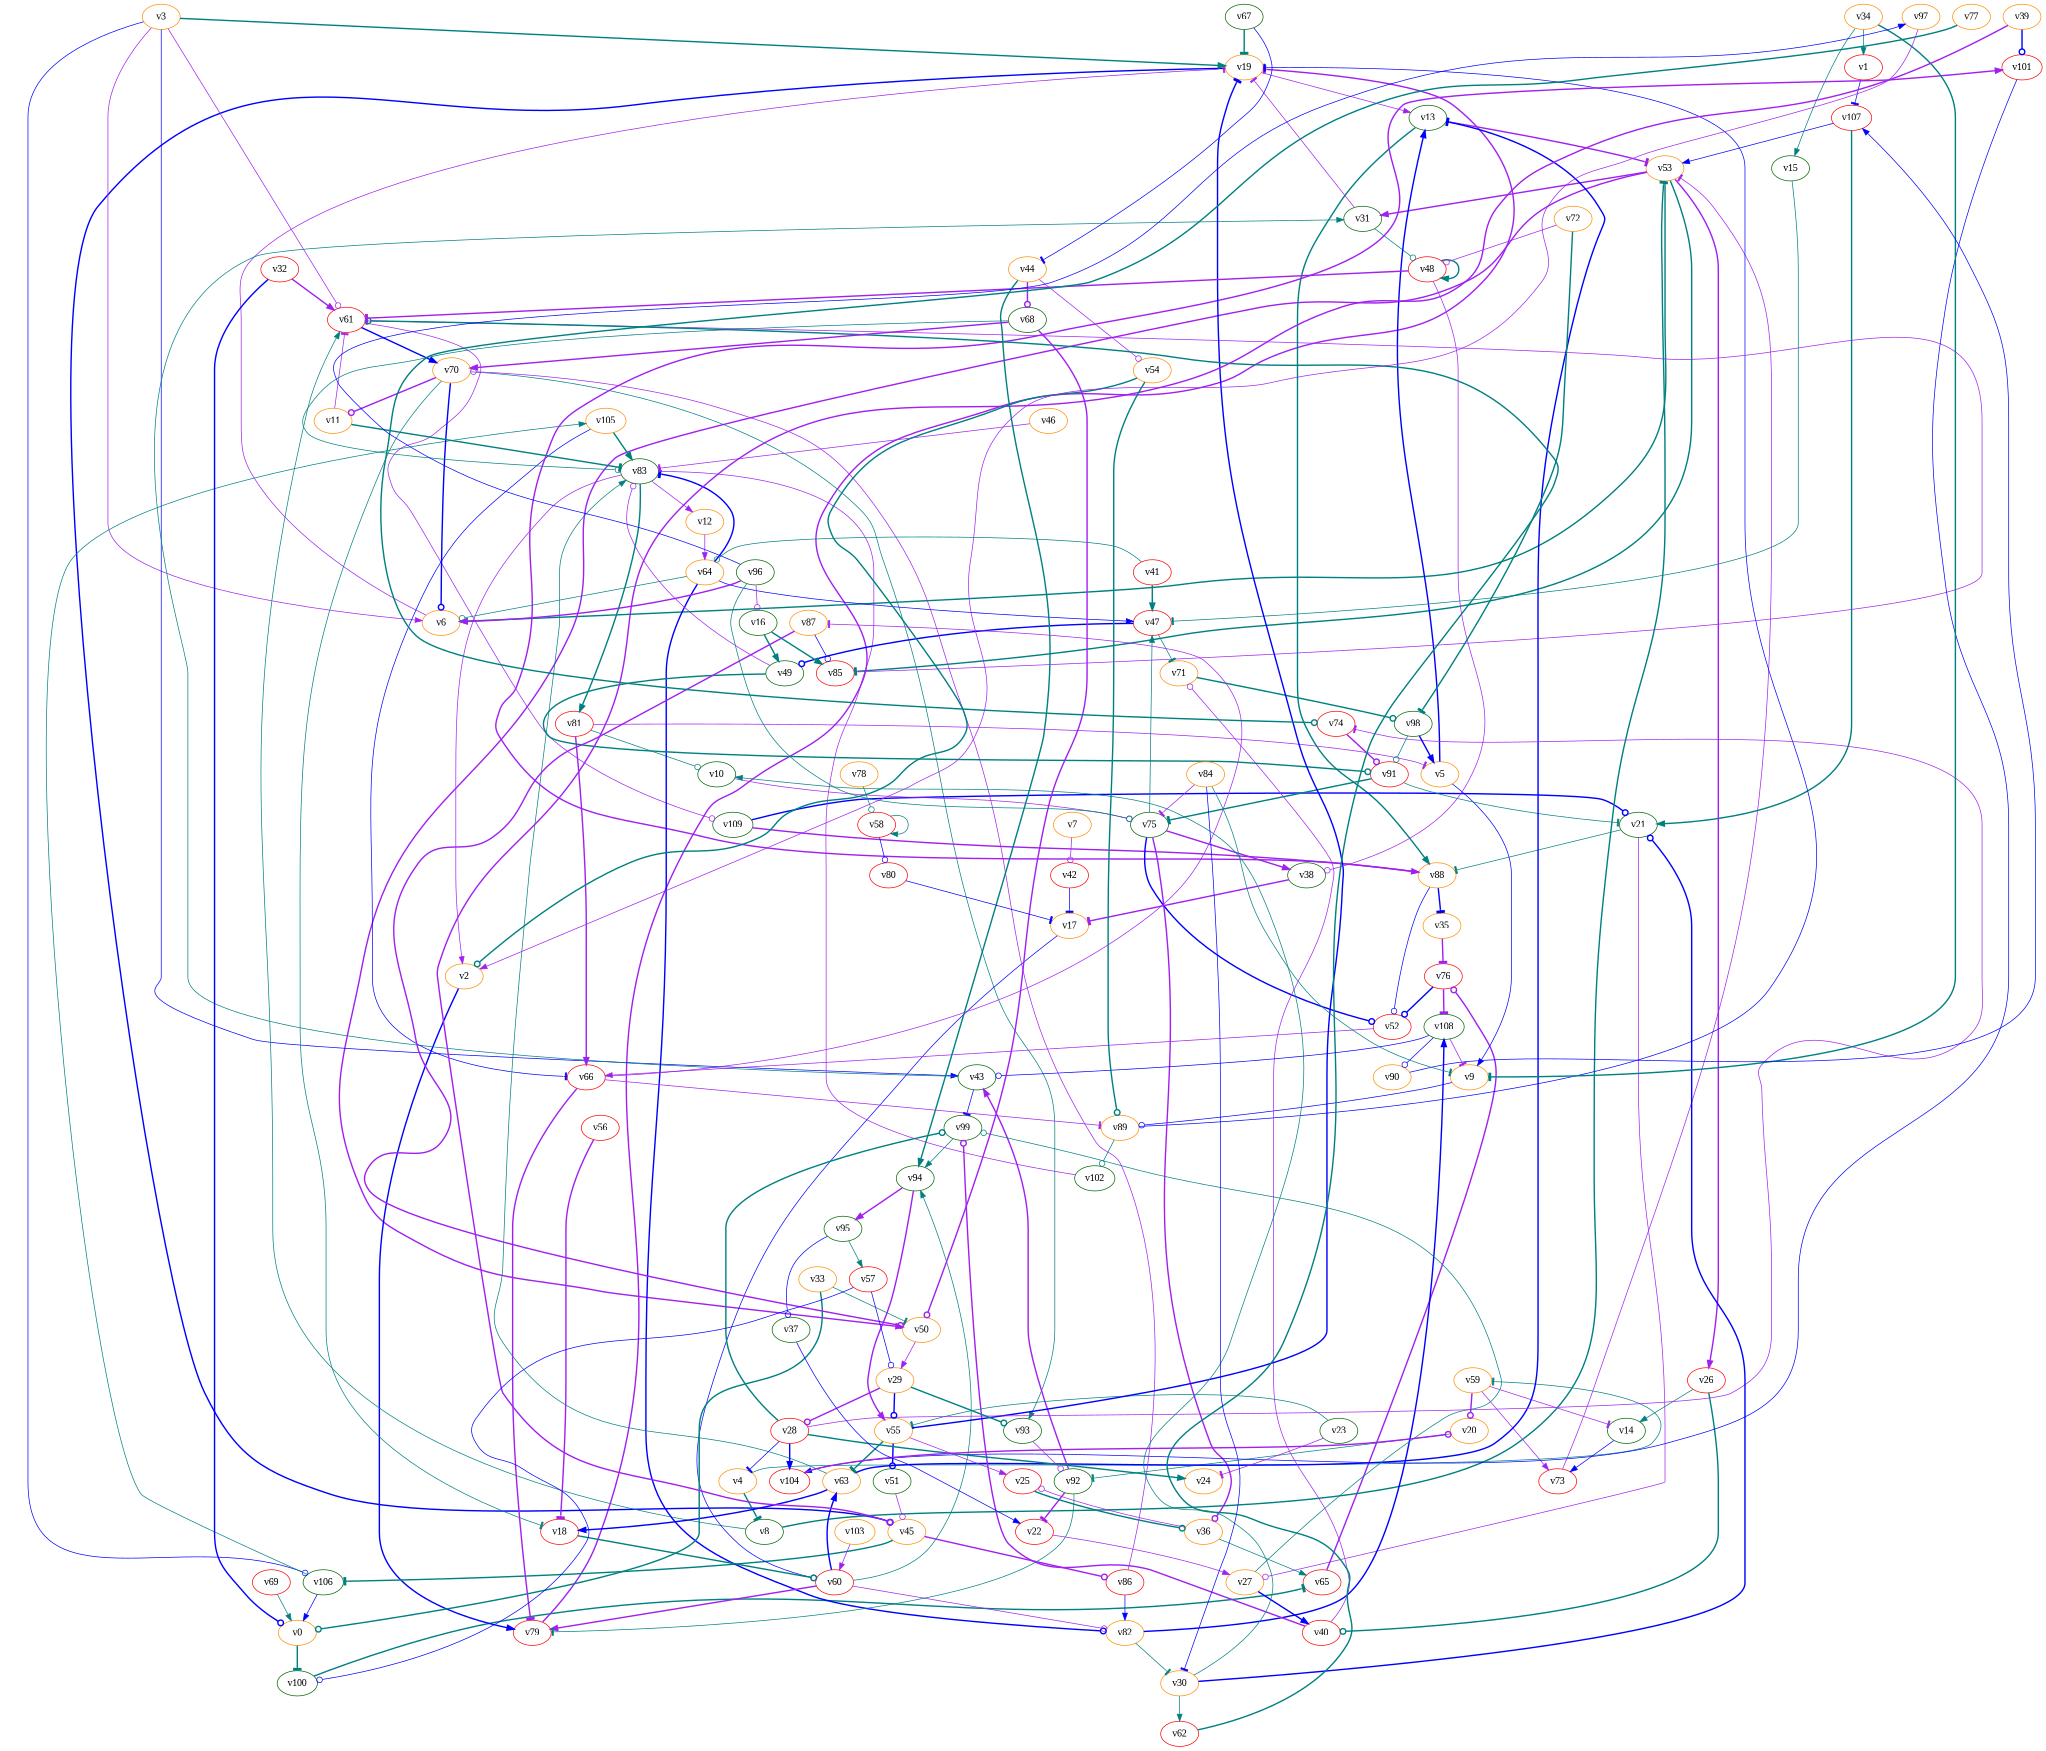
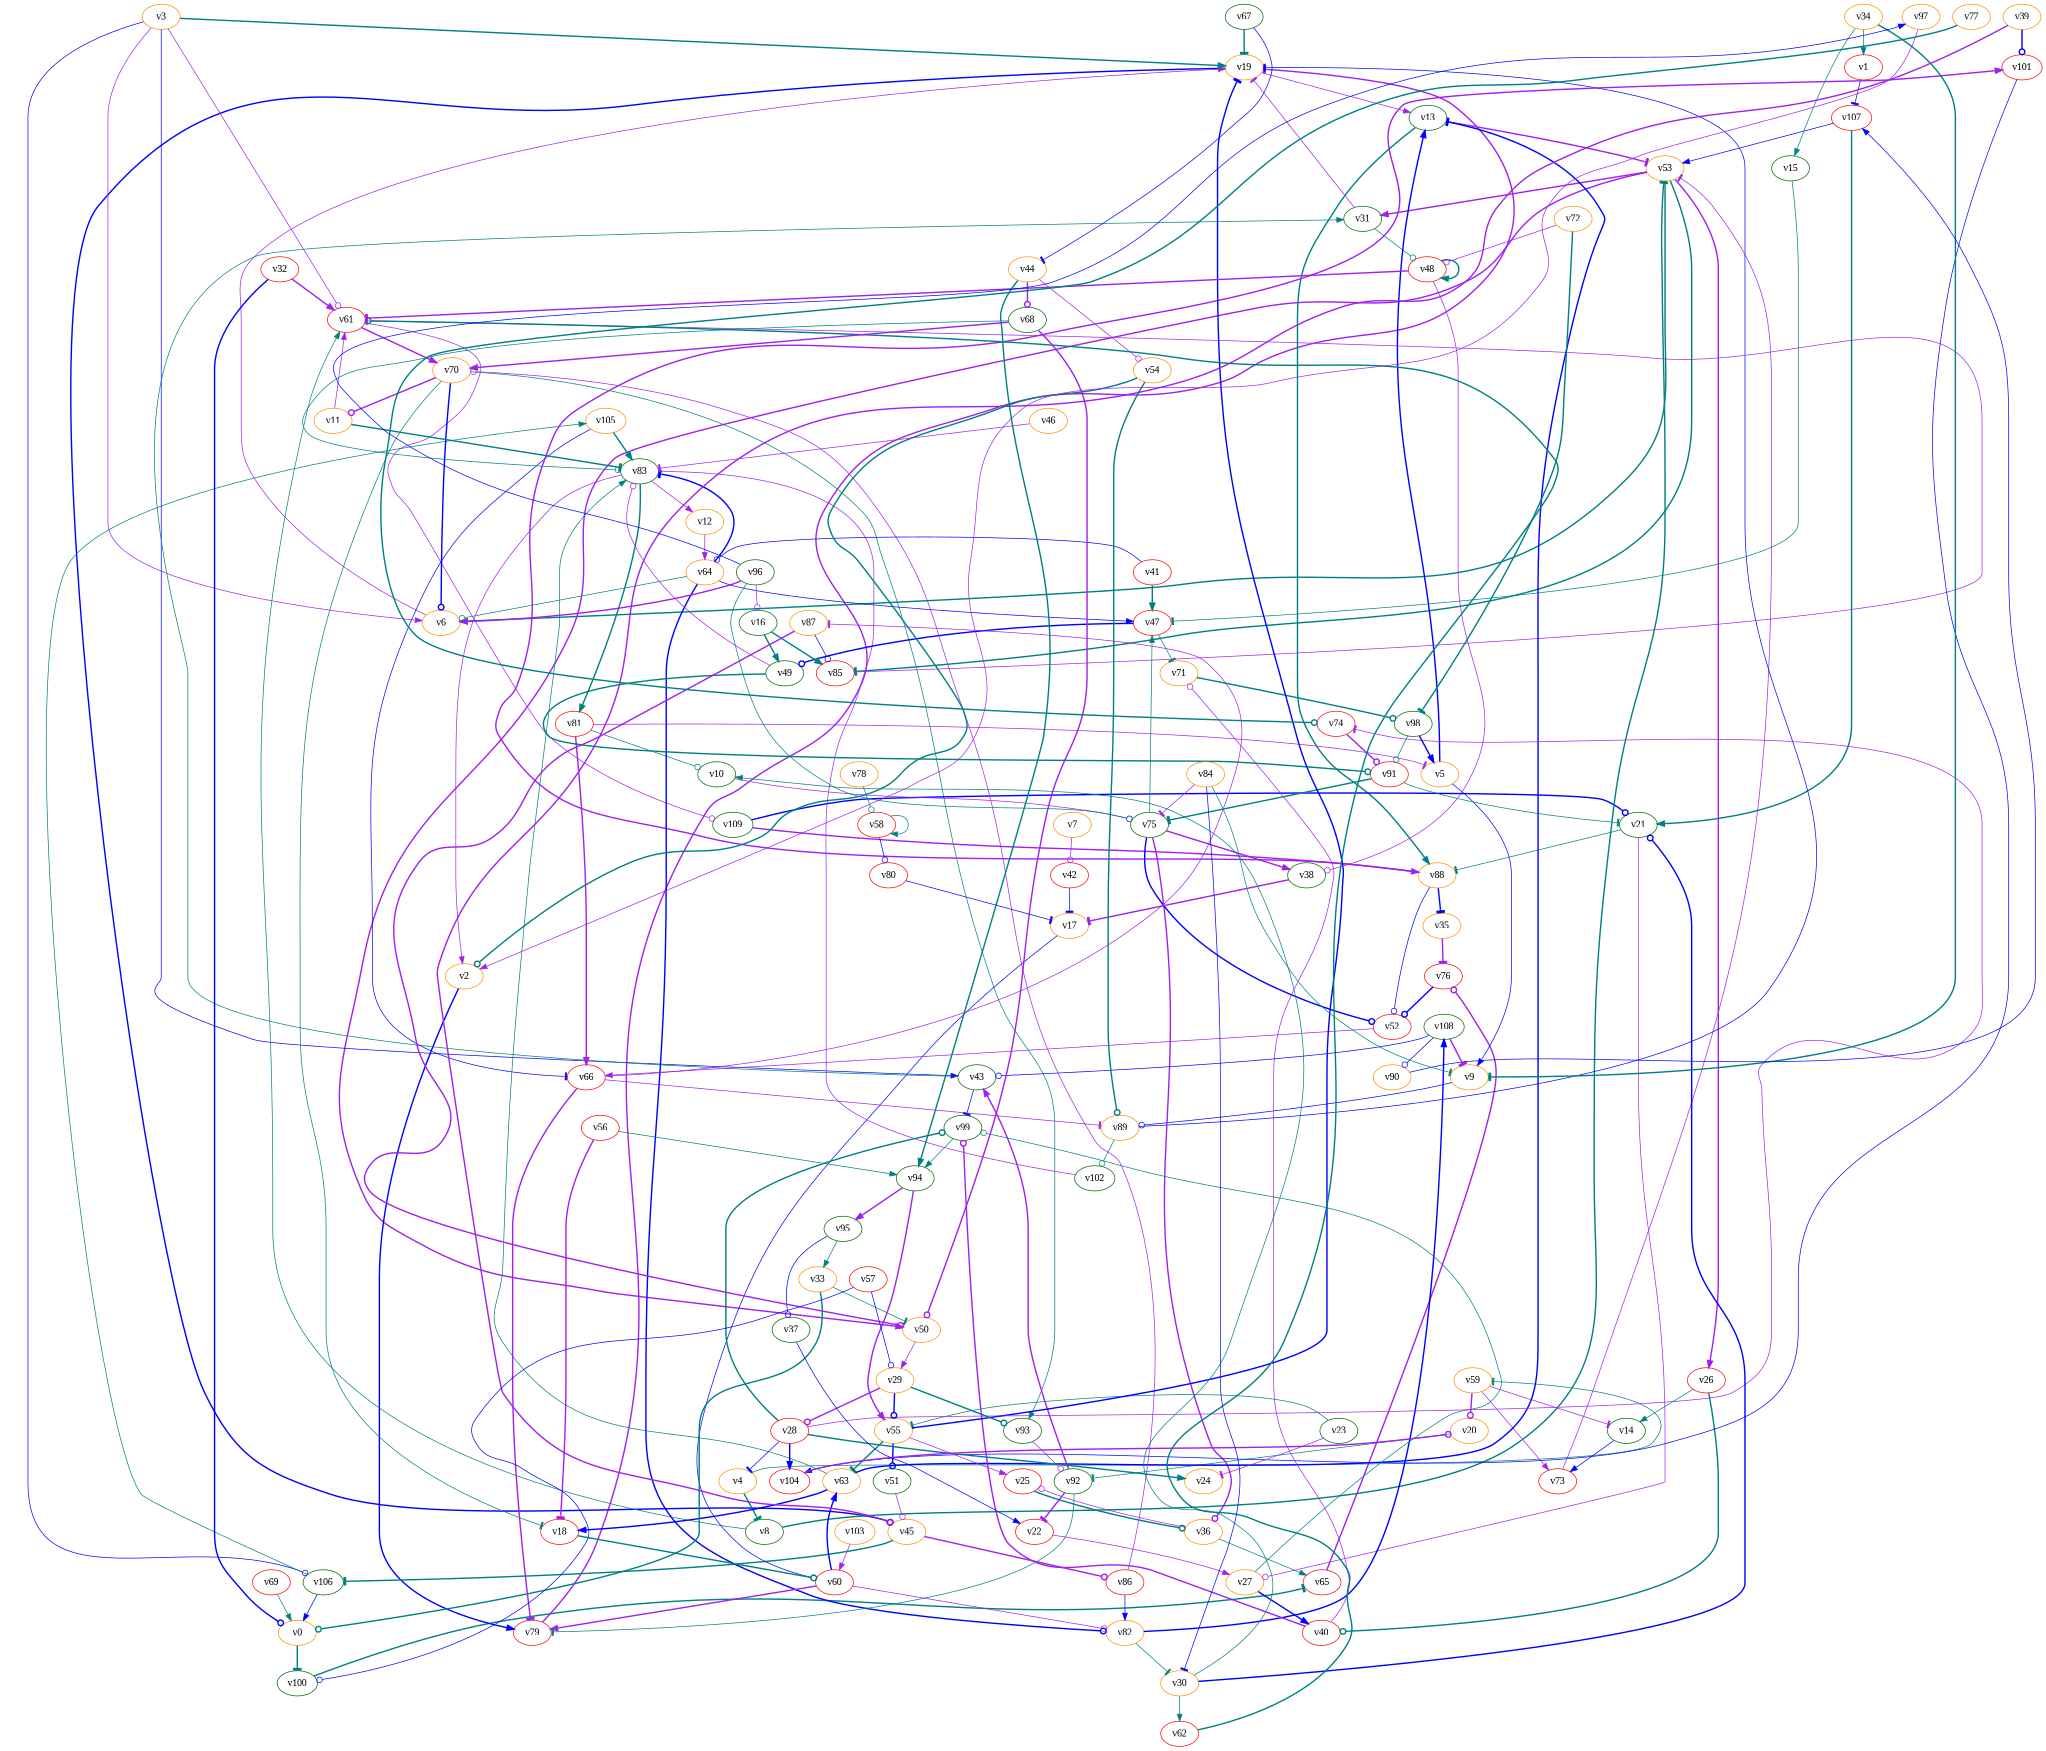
edge "v6" -> "v19": arrowhead tee -> normal
edge "v61" -> "v70": color blue -> purple
edge "v11" -> "v61": arrowhead tee -> normal
edge "v41" -> "v64": color teal -> blue
edge "v76" -> "v108": removed
edge "v108" -> "v9": style solid -> bold
edge "v95" -> "v57": now "v95" -> "v33"
edge "v60" -> "v94": now "v56" -> "v94"
